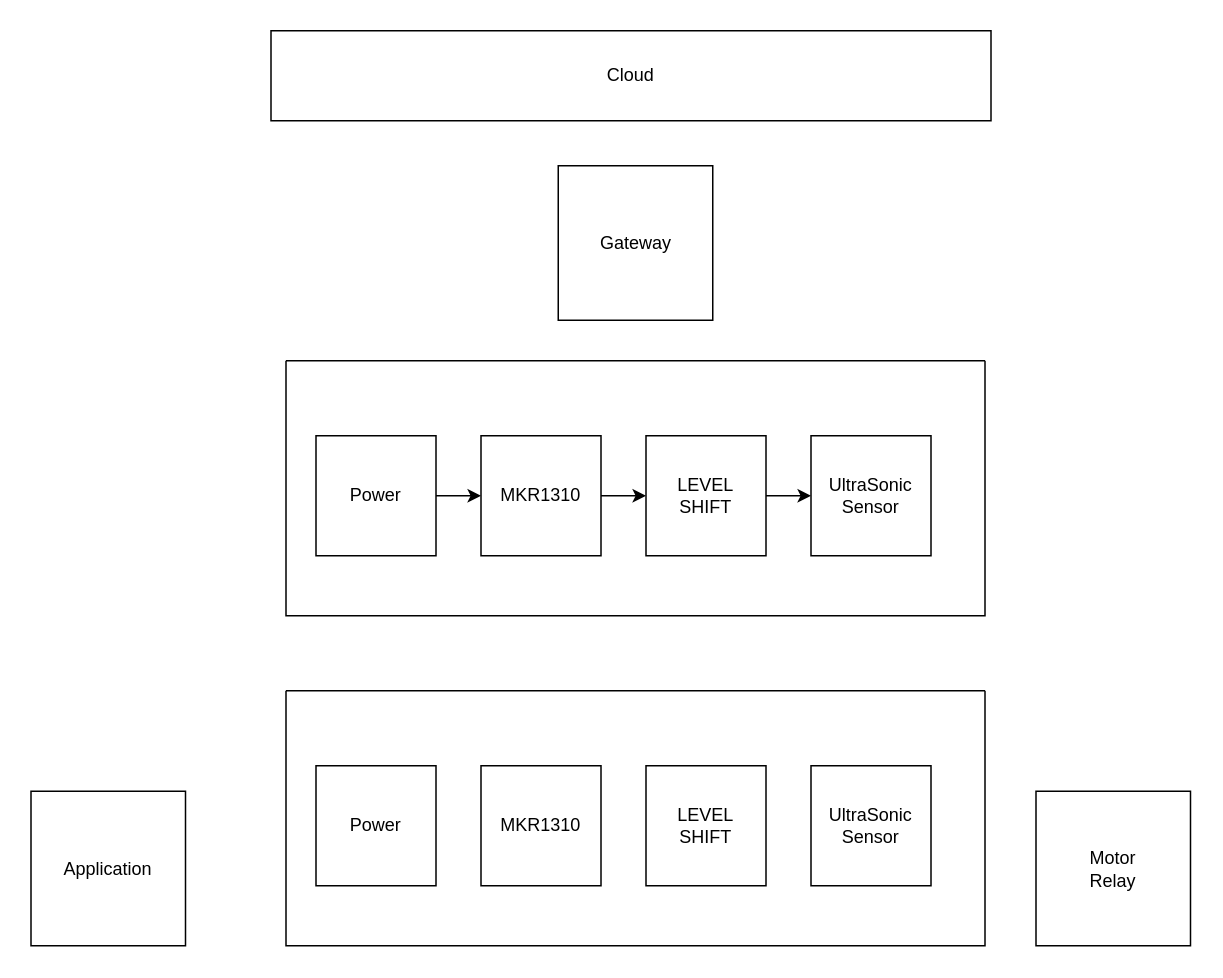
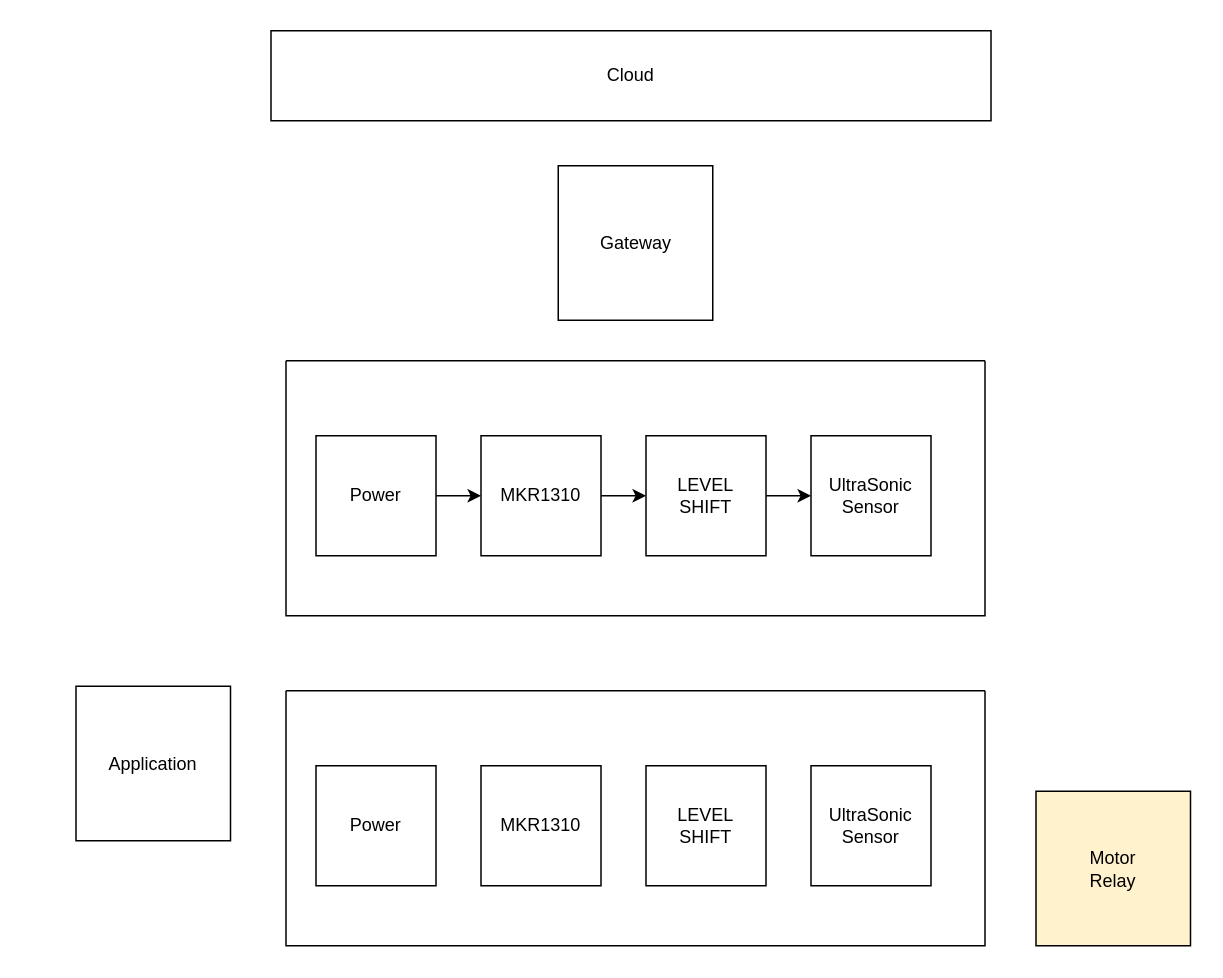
node "Application": moved (108, 869) -> (153, 764)
node "Motor Relay": fillcolor #ffffff -> #fff2cc
